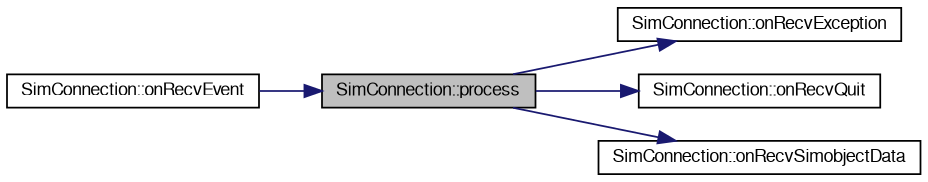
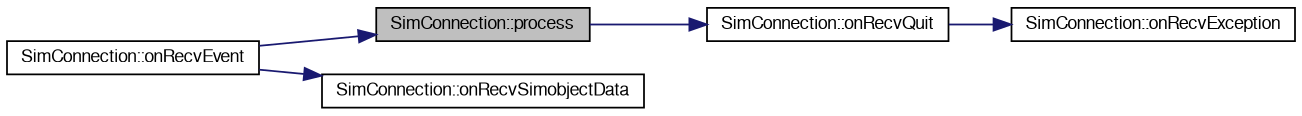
edge "SimConnection::process" -> "SimConnection::onRecvException": now "SimConnection::onRecvQuit" -> "SimConnection::onRecvException"
edge "SimConnection::process" -> "SimConnection::onRecvSimobjectData": now "SimConnection::onRecvEvent" -> "SimConnection::onRecvSimobjectData"
